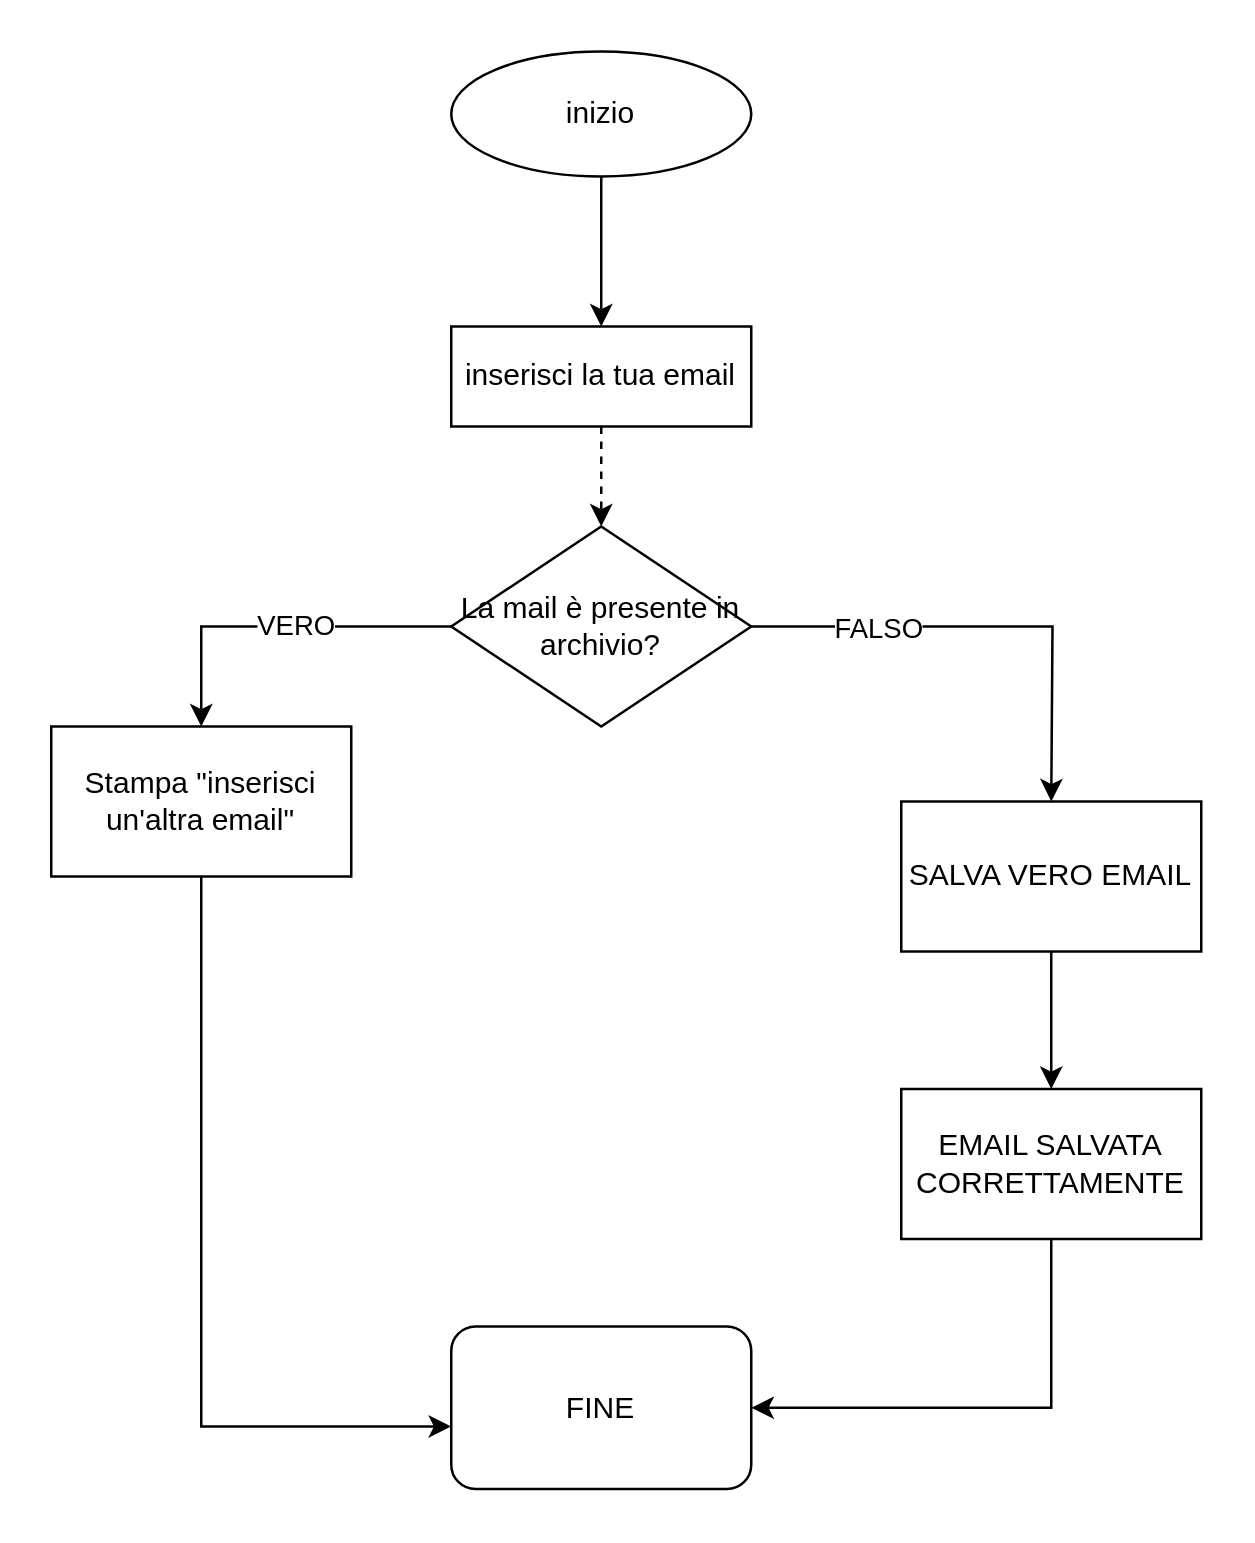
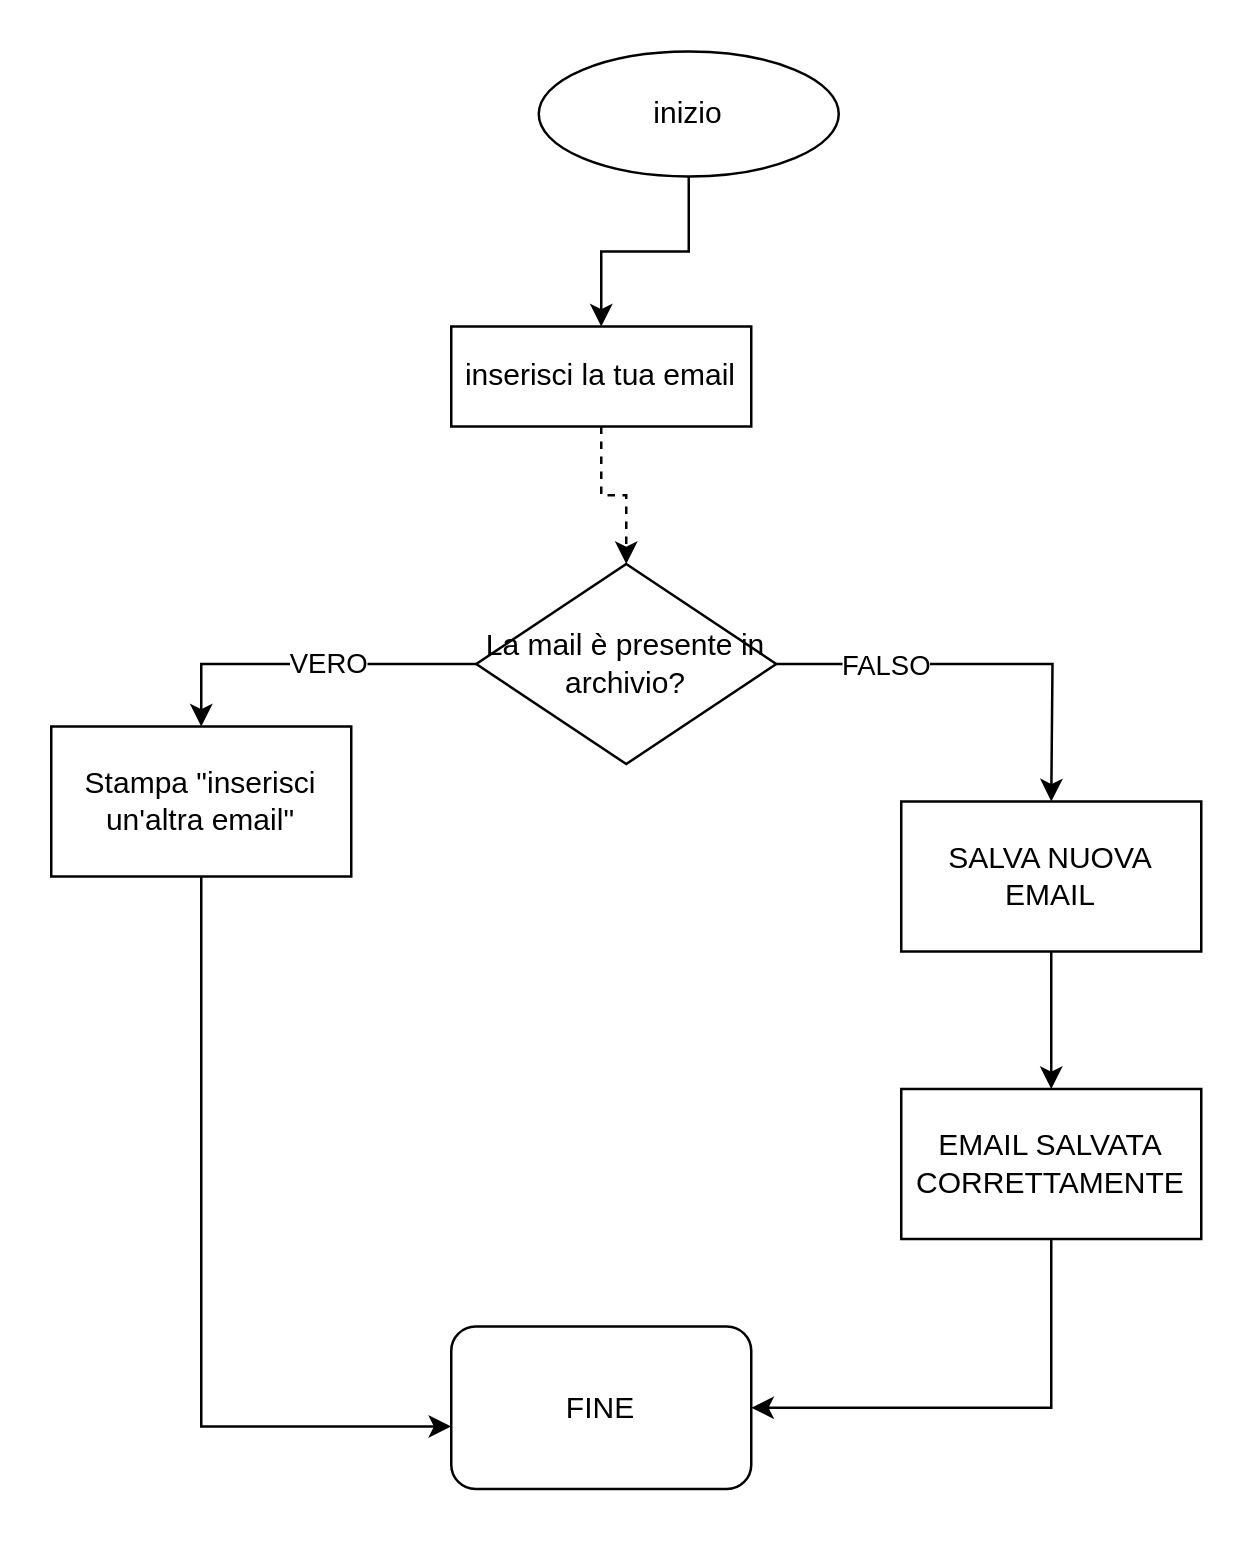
node "inizio": moved (601, 114) -> (689, 114)
node "La mail è presente in archivio?": moved (601, 626) -> (626, 664)
node "SALVA VERO EMAIL": label "SALVA VERO EMAIL" -> "SALVA NUOVA EMAIL"
